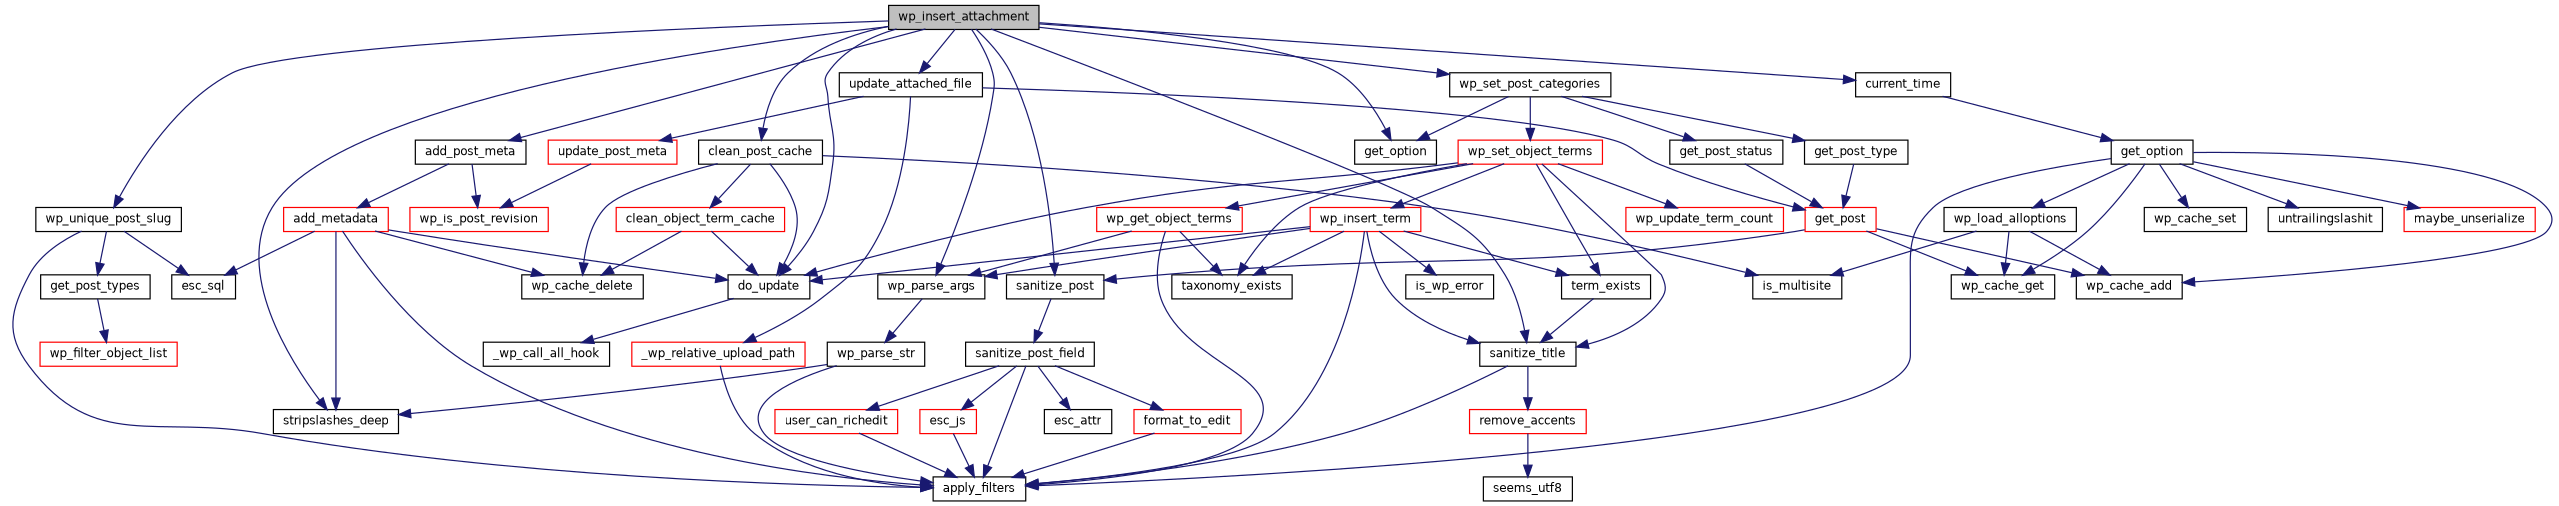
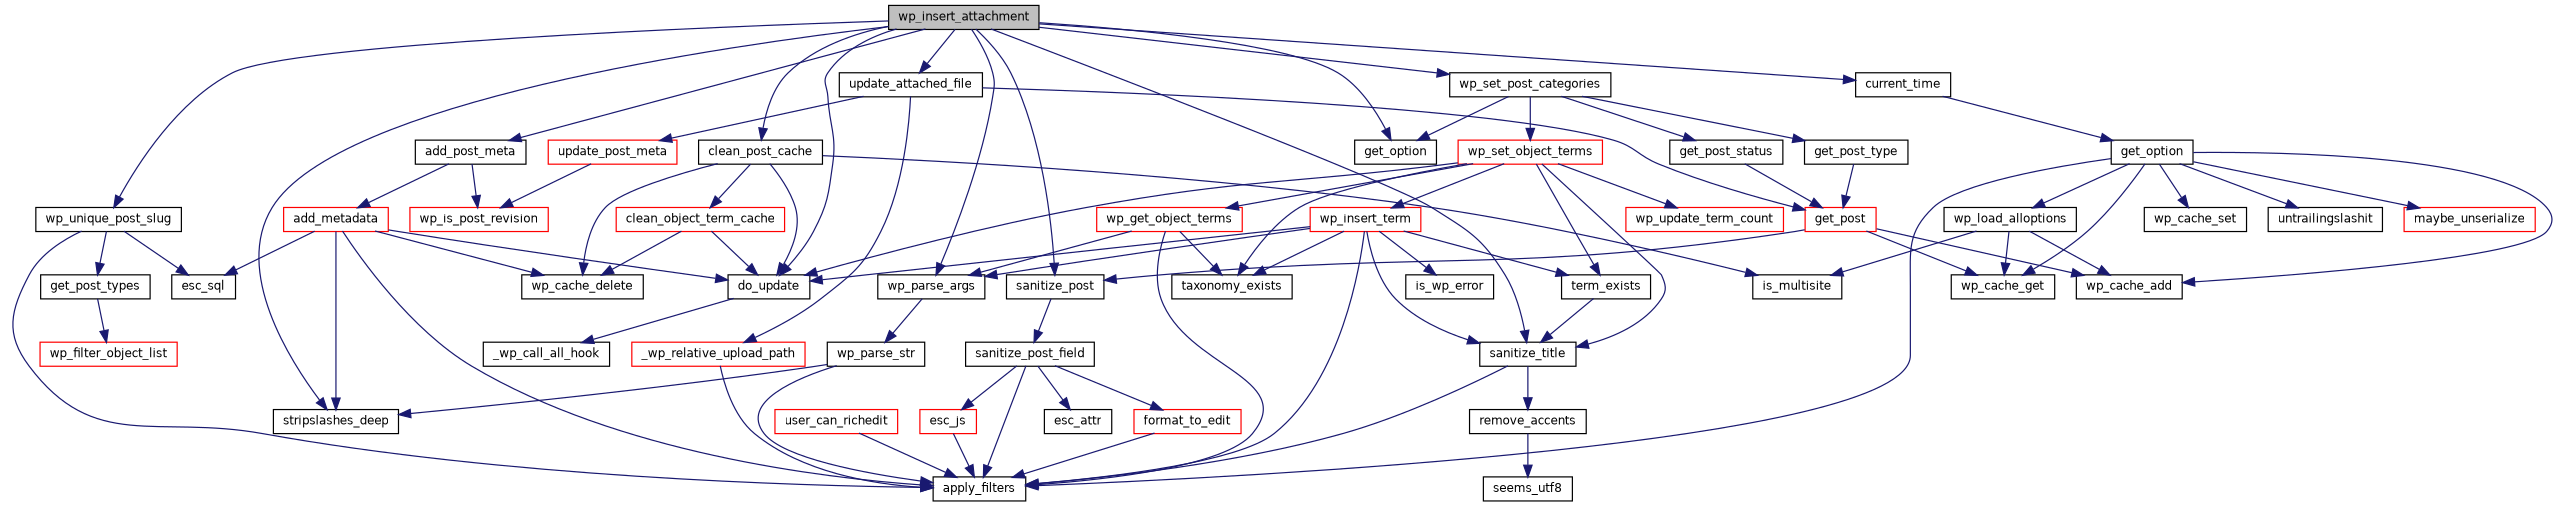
edge "sanitize_post_field" -> "user_can_richedit": removed
node "remove_accents": color red -> black
